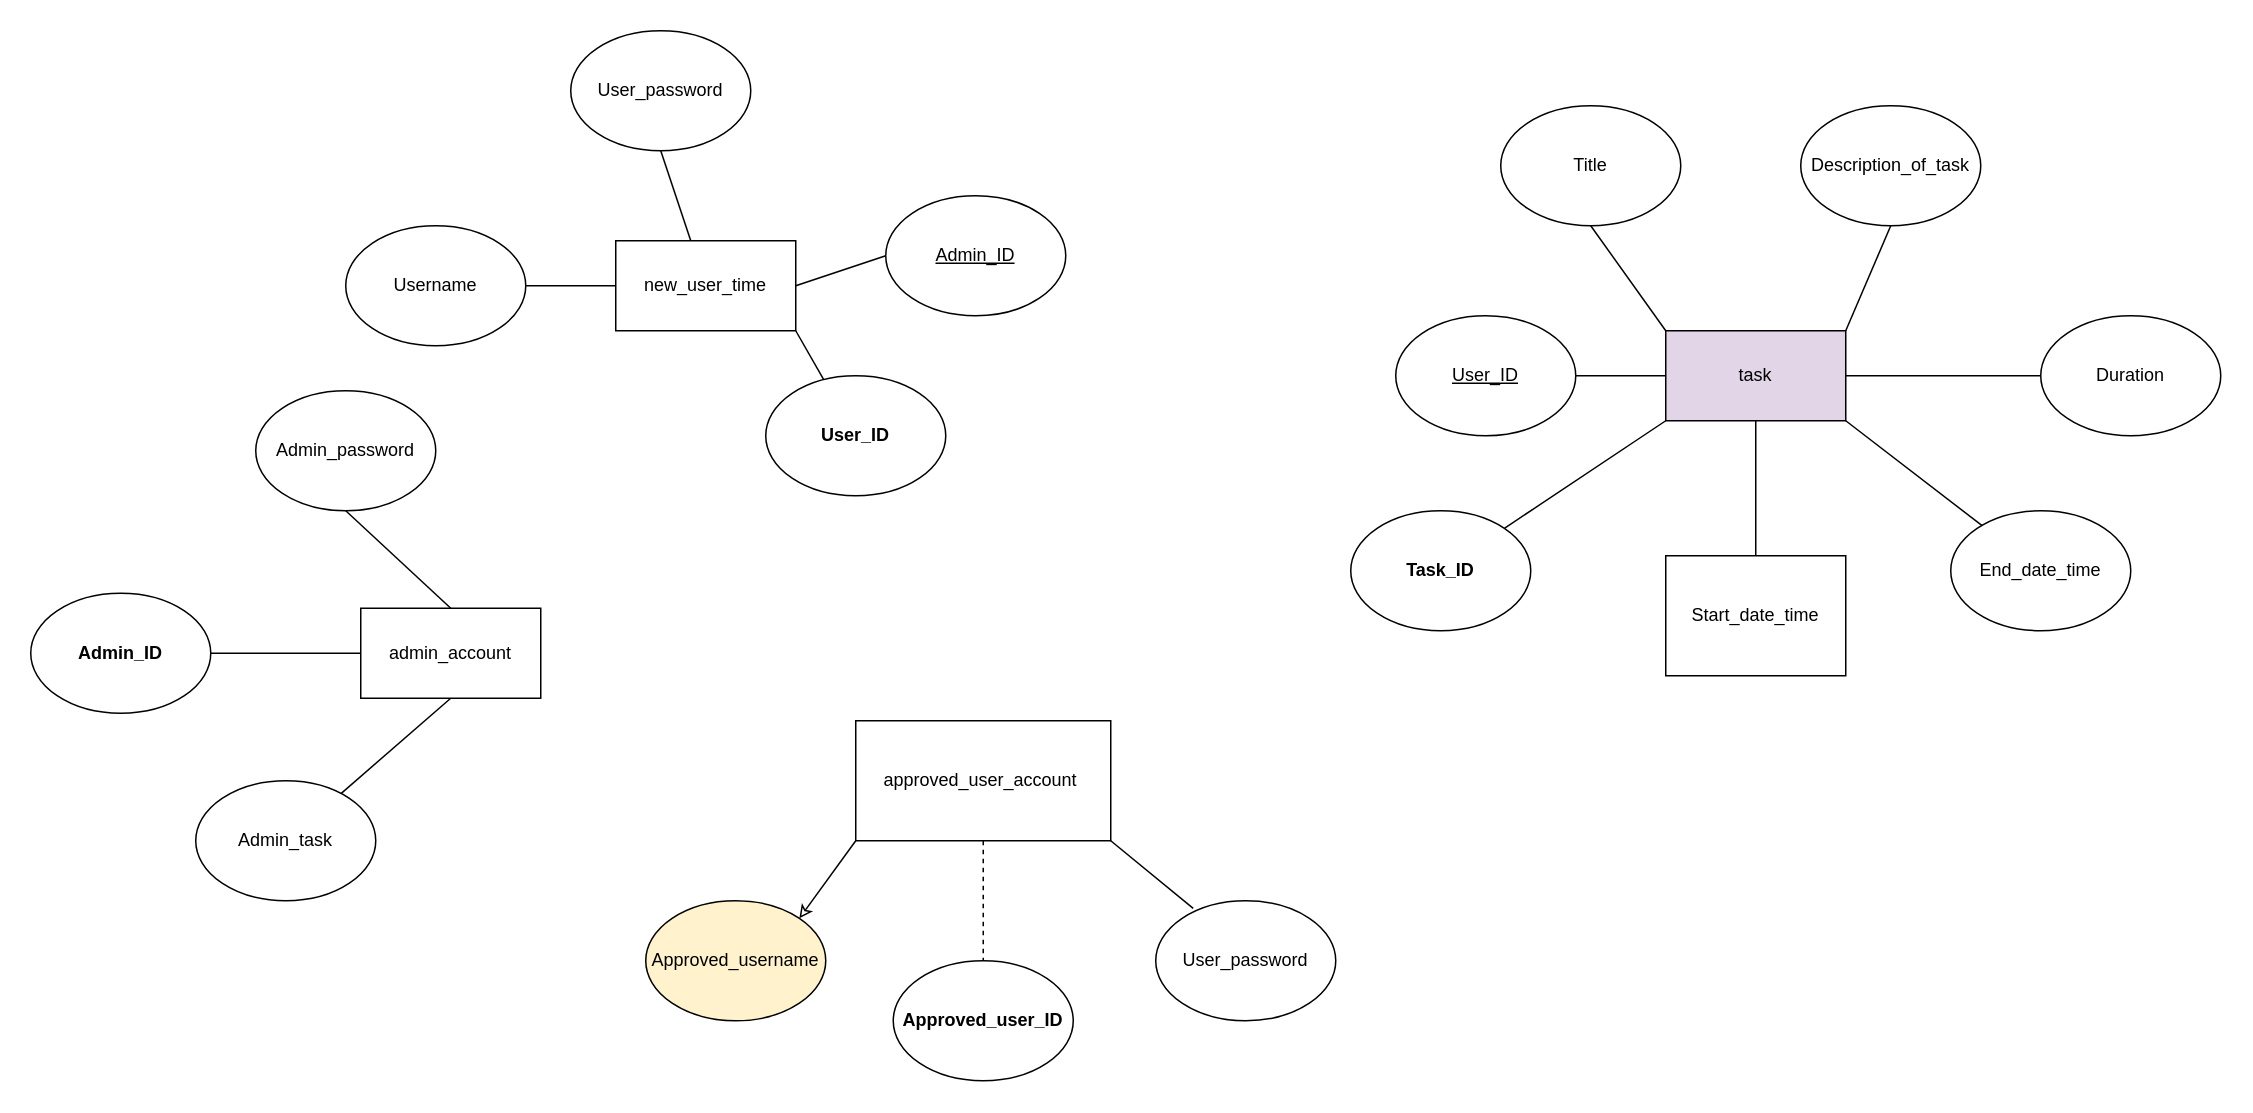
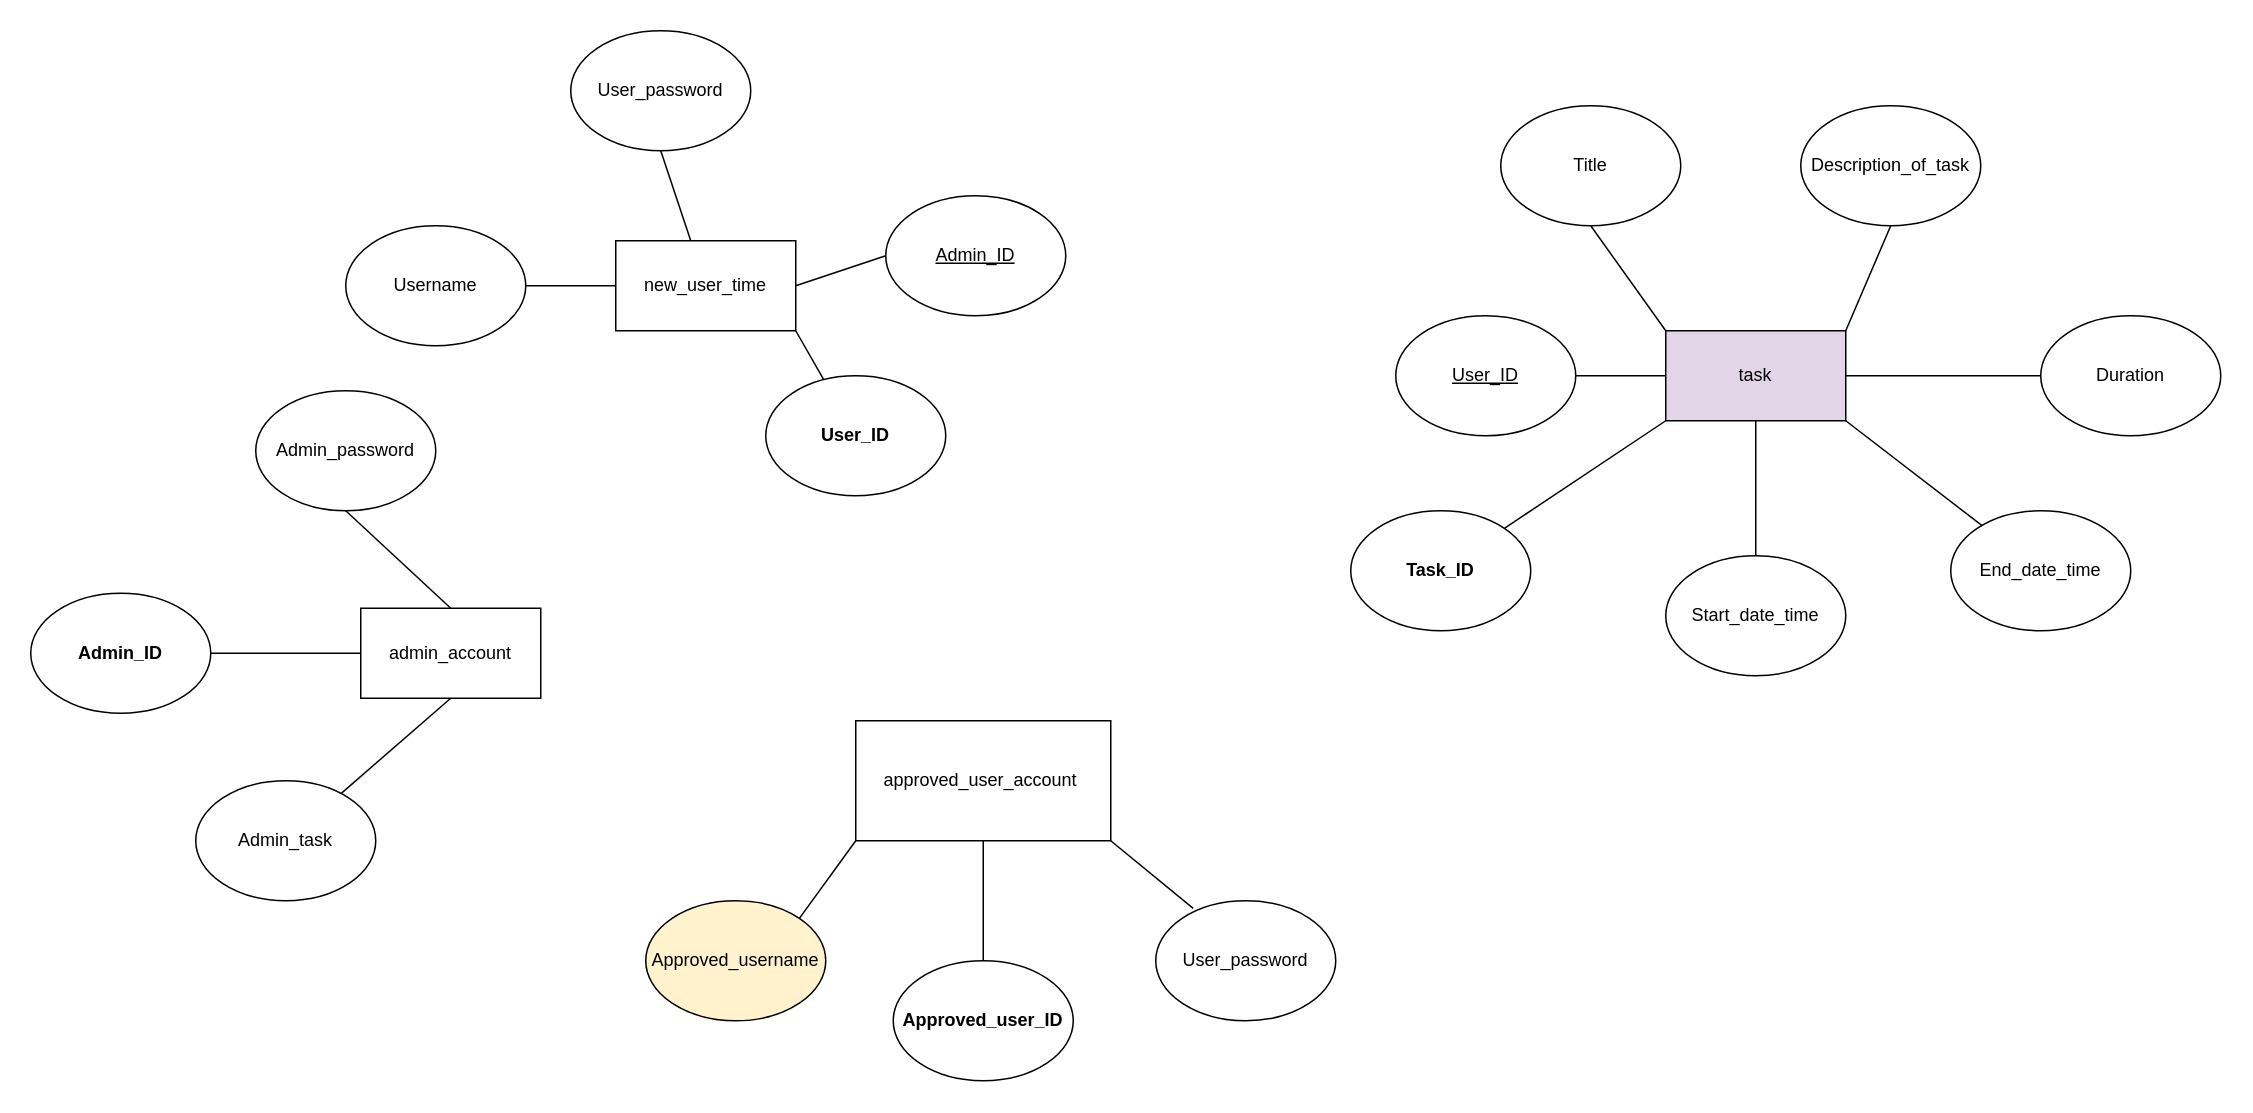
node "Start_date_time": shape rectangle -> ellipse
edge "approved_user_account" -- "Approved_user_ID": style dashed -> solid
edge "approved_user_account" -> "Approved_username": arrowhead classic -> none
